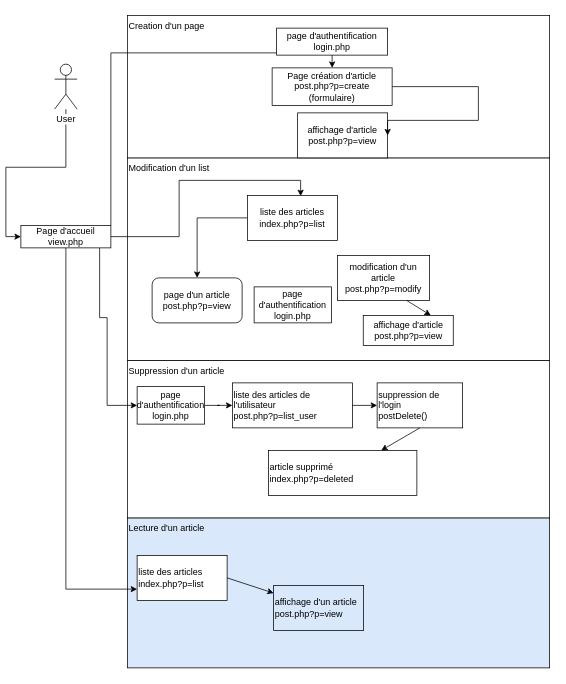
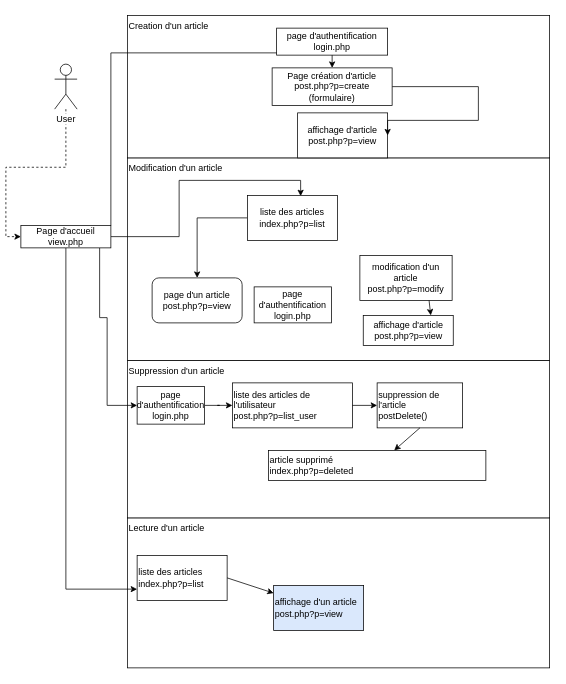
node "Creation d'un page": label "Creation d'un page" -> "Creation d'un article"
edge "User" -> "Page d'accueil view.php": style solid -> dashed
node "Modification d'un list": label "Modification d'un list" -> "Modification d'un article"
node "modification d'un article post.php?p=modify": moved (383, 278) -> (406, 278)
node "suppression de l'login postDelete()": label "suppression de l'login postDelete()" -> "suppression de l'article postDelete()"
node "article supprimé index.php?p=deleted": size 149x45 -> 218x30
node "Lecture d'un article": fillcolor #dae8fc -> #ffffff
